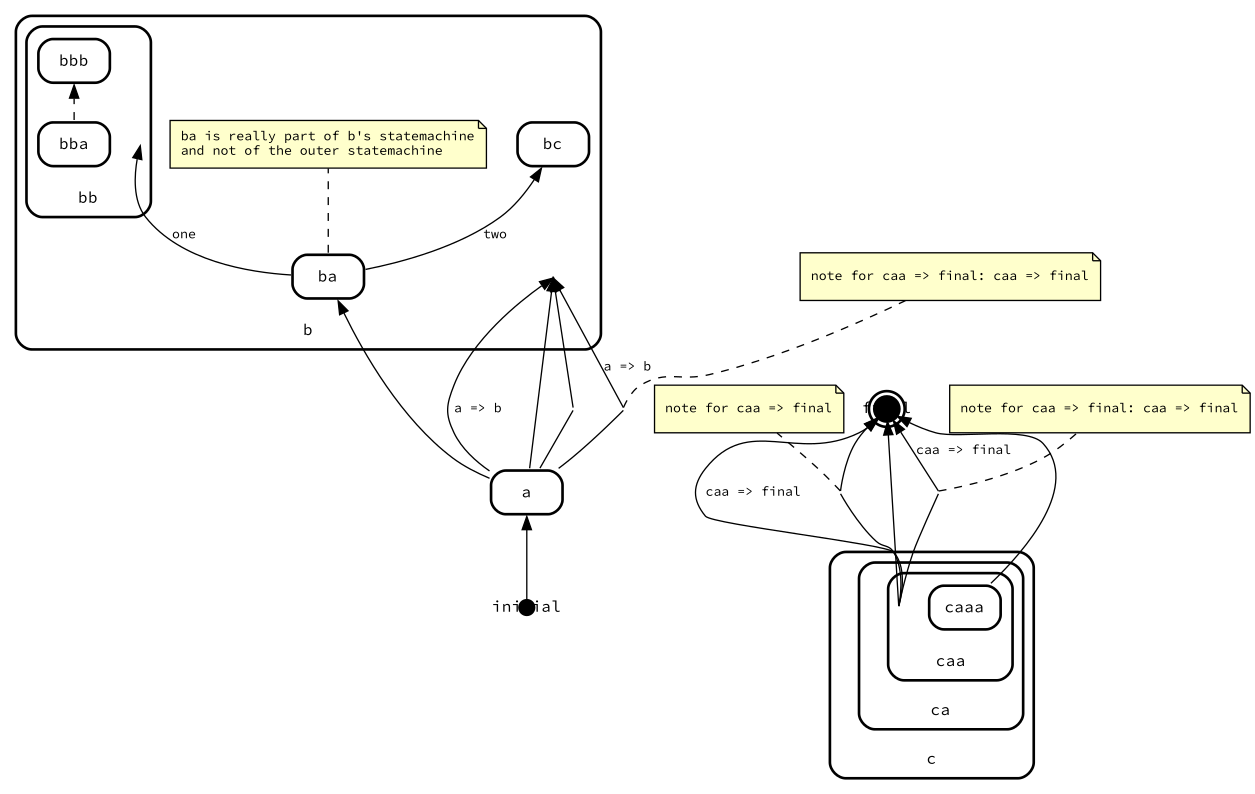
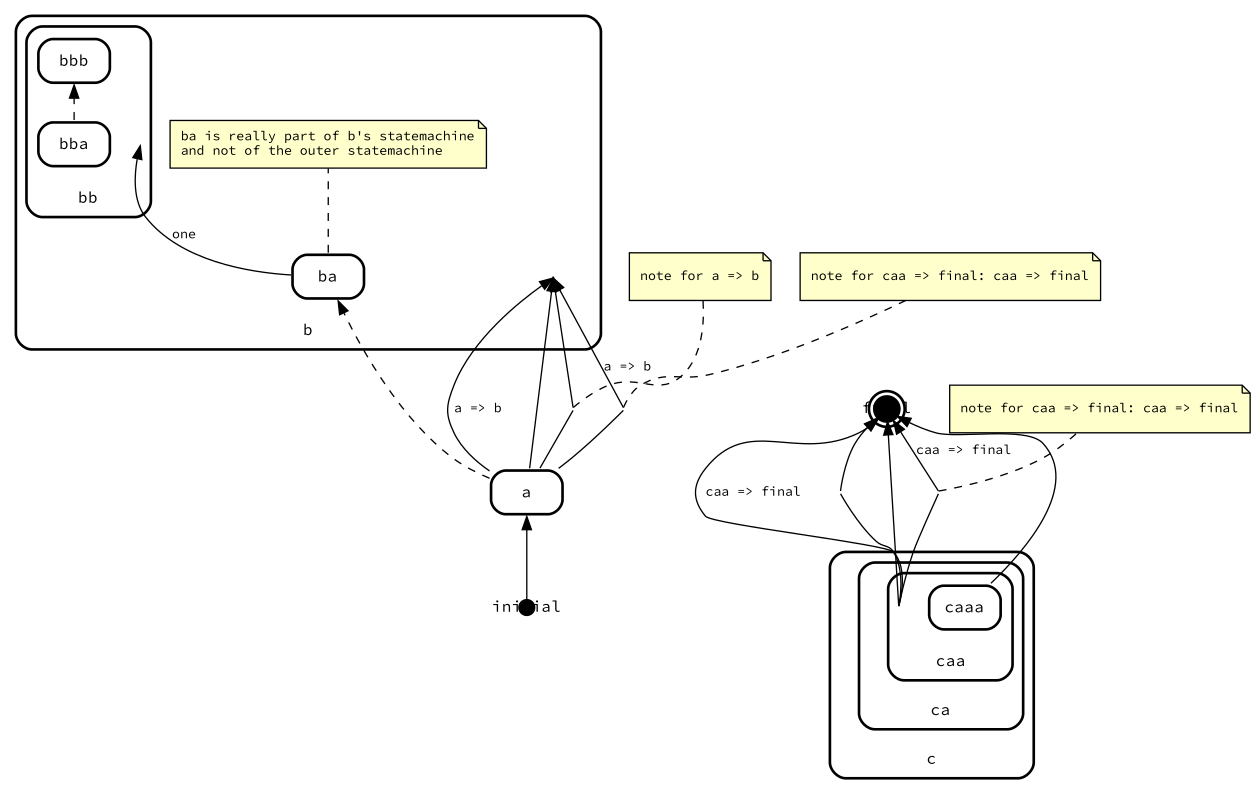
node "bc": removed
node "note for a => b": added
edge "a" -> "ba": style solid -> dashed
node "note for caa => final": removed
